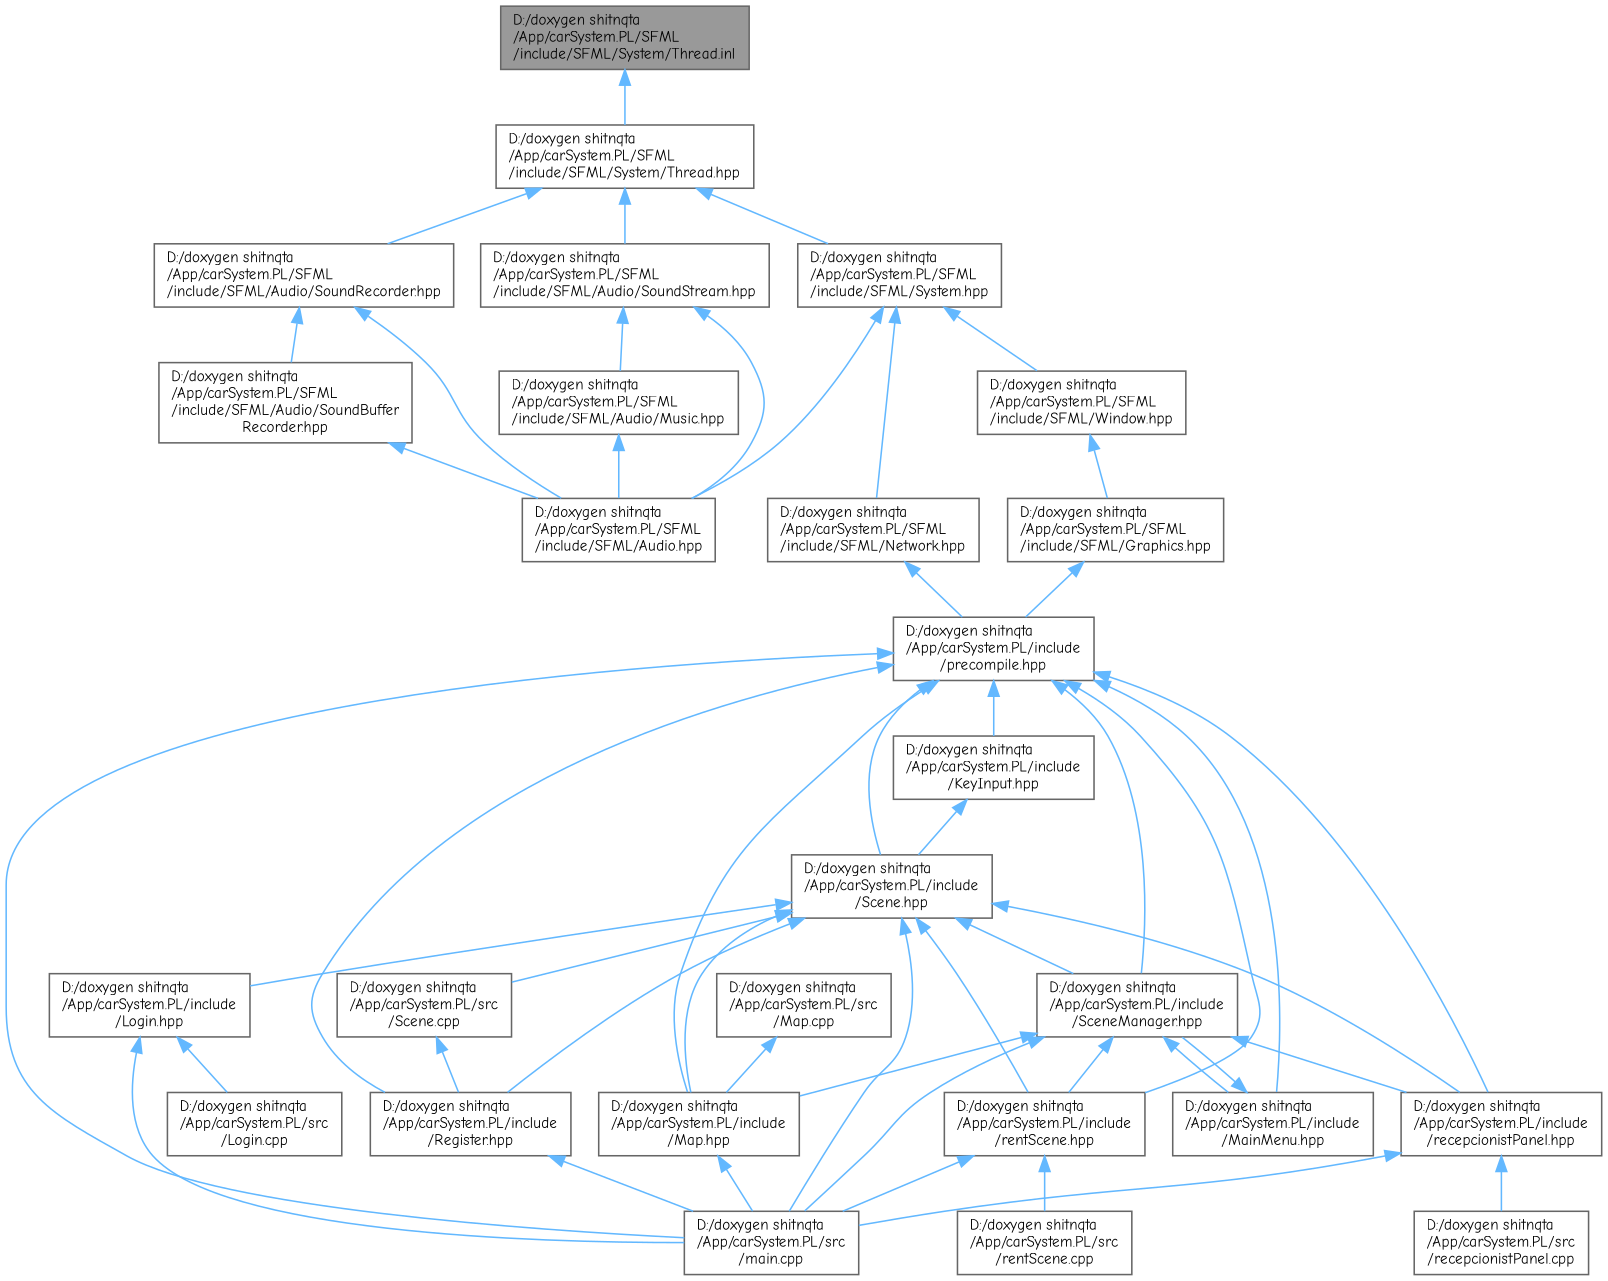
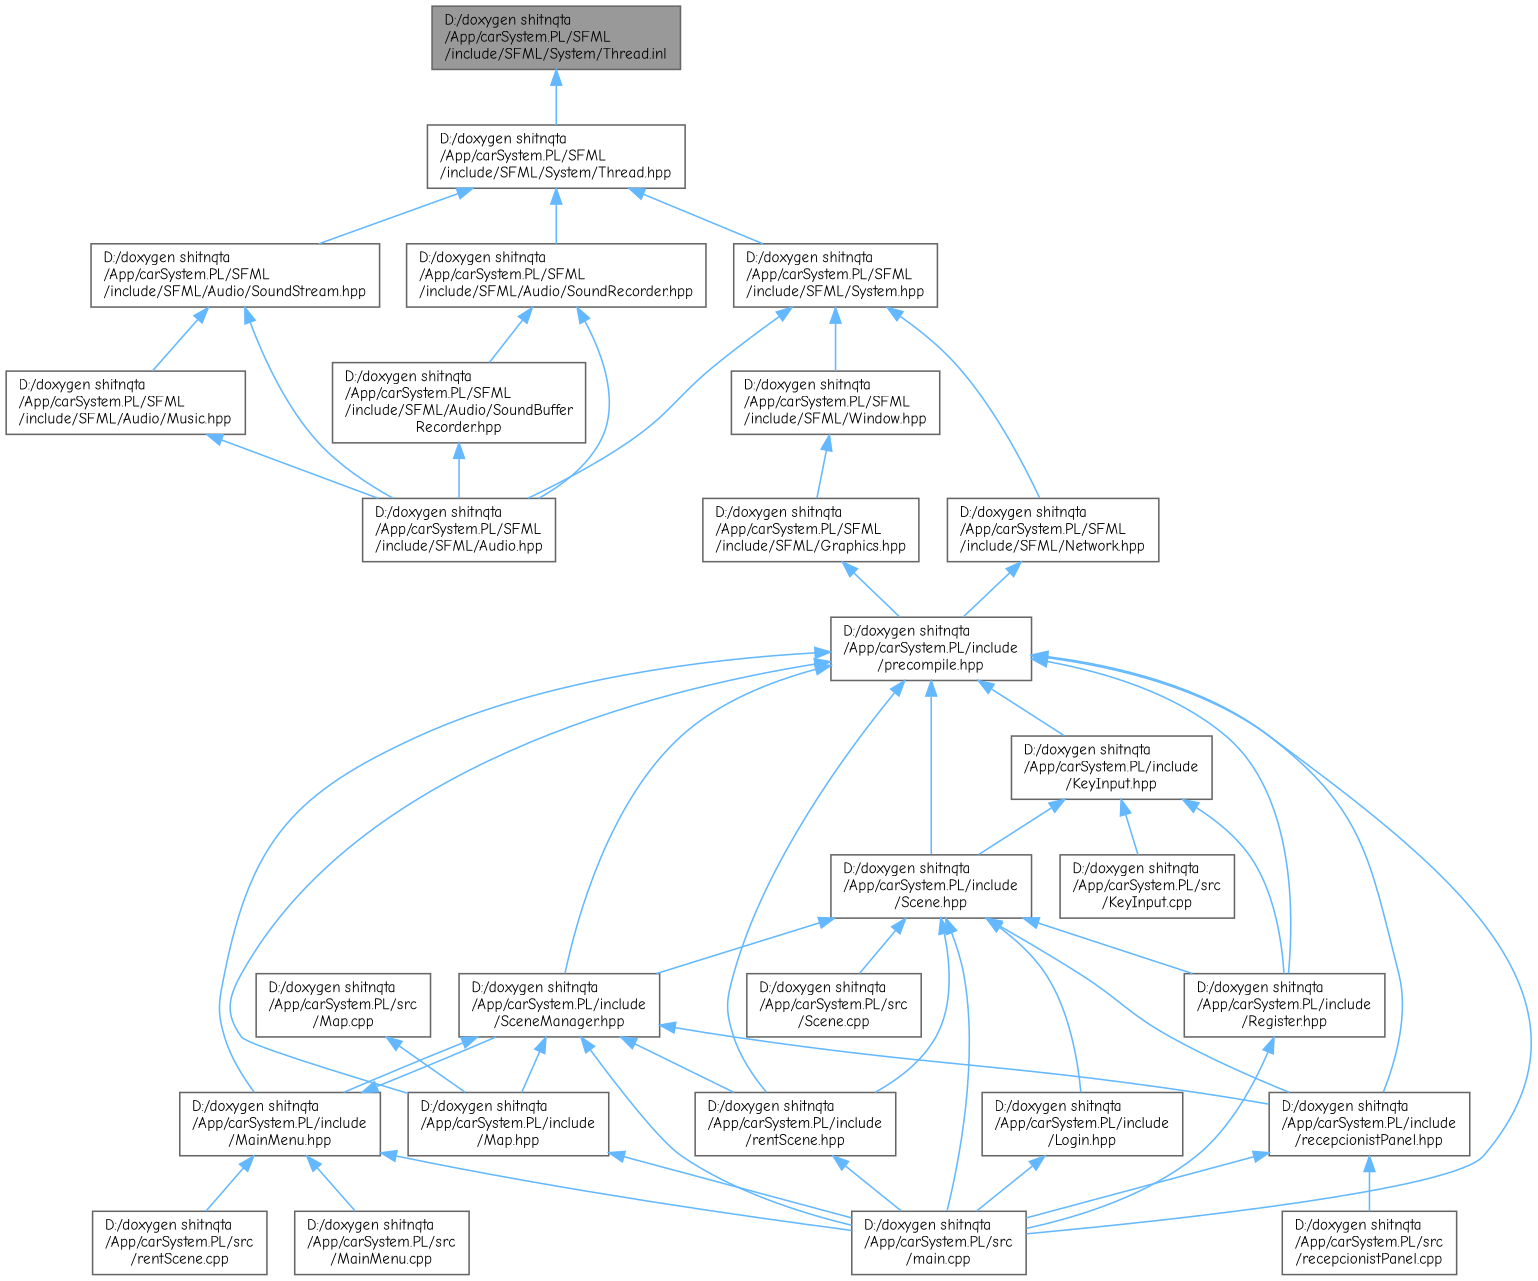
node "D:/doxygen shitnqta /App/carSystem.PL/src /KeyInput.cpp": added
edge "D:/doxygen shitnqta /App/carSystem.PL/include /Map.hpp" -> "D:/doxygen shitnqta /App/carSystem.PL/include /Scene.hpp": removed
edge "D:/doxygen shitnqta /App/carSystem.PL/include /Register.hpp" -> "D:/doxygen shitnqta /App/carSystem.PL/src /Scene.cpp": now "D:/doxygen shitnqta /App/carSystem.PL/include /Register.hpp" -> "D:/doxygen shitnqta /App/carSystem.PL/include /KeyInput.hpp"
node "D:/doxygen shitnqta /App/carSystem.PL/src /Login.cpp": removed
edge "D:/doxygen shitnqta /App/carSystem.PL/src /rentScene.cpp" -> "D:/doxygen shitnqta /App/carSystem.PL/include /rentScene.hpp": now "D:/doxygen shitnqta /App/carSystem.PL/src /rentScene.cpp" -> "D:/doxygen shitnqta /App/carSystem.PL/include /MainMenu.hpp"
edge "D:/doxygen shitnqta /App/carSystem.PL/src /main.cpp" -> "D:/doxygen shitnqta /App/carSystem.PL/include /MainMenu.hpp": added
node "D:/doxygen shitnqta /App/carSystem.PL/src /MainMenu.cpp": added
